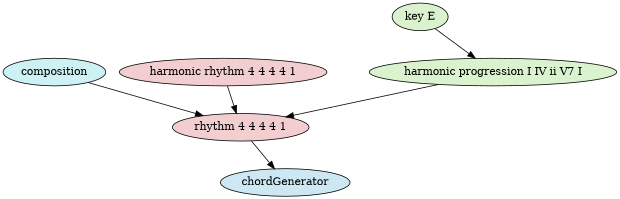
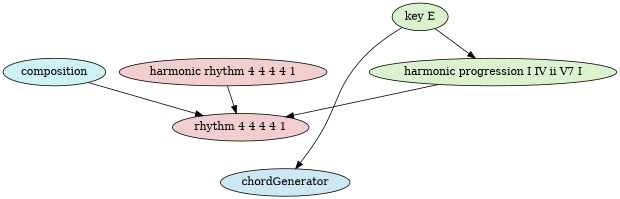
edge "rhythm 4 4 4 4 1" -> "chordGenerator": now "key E" -> "chordGenerator"
